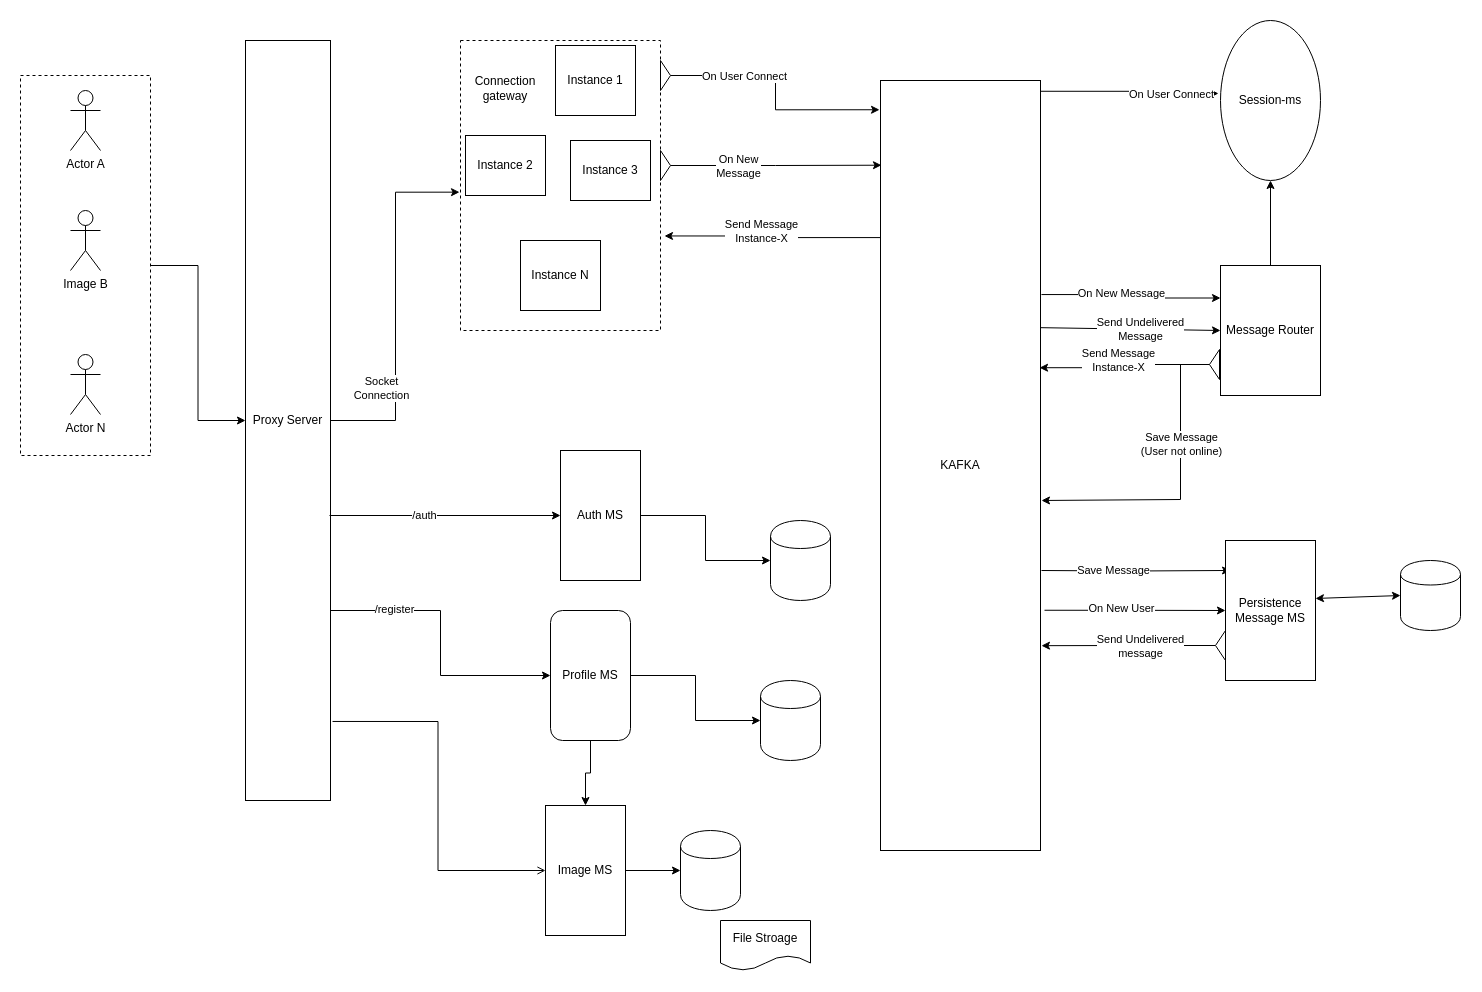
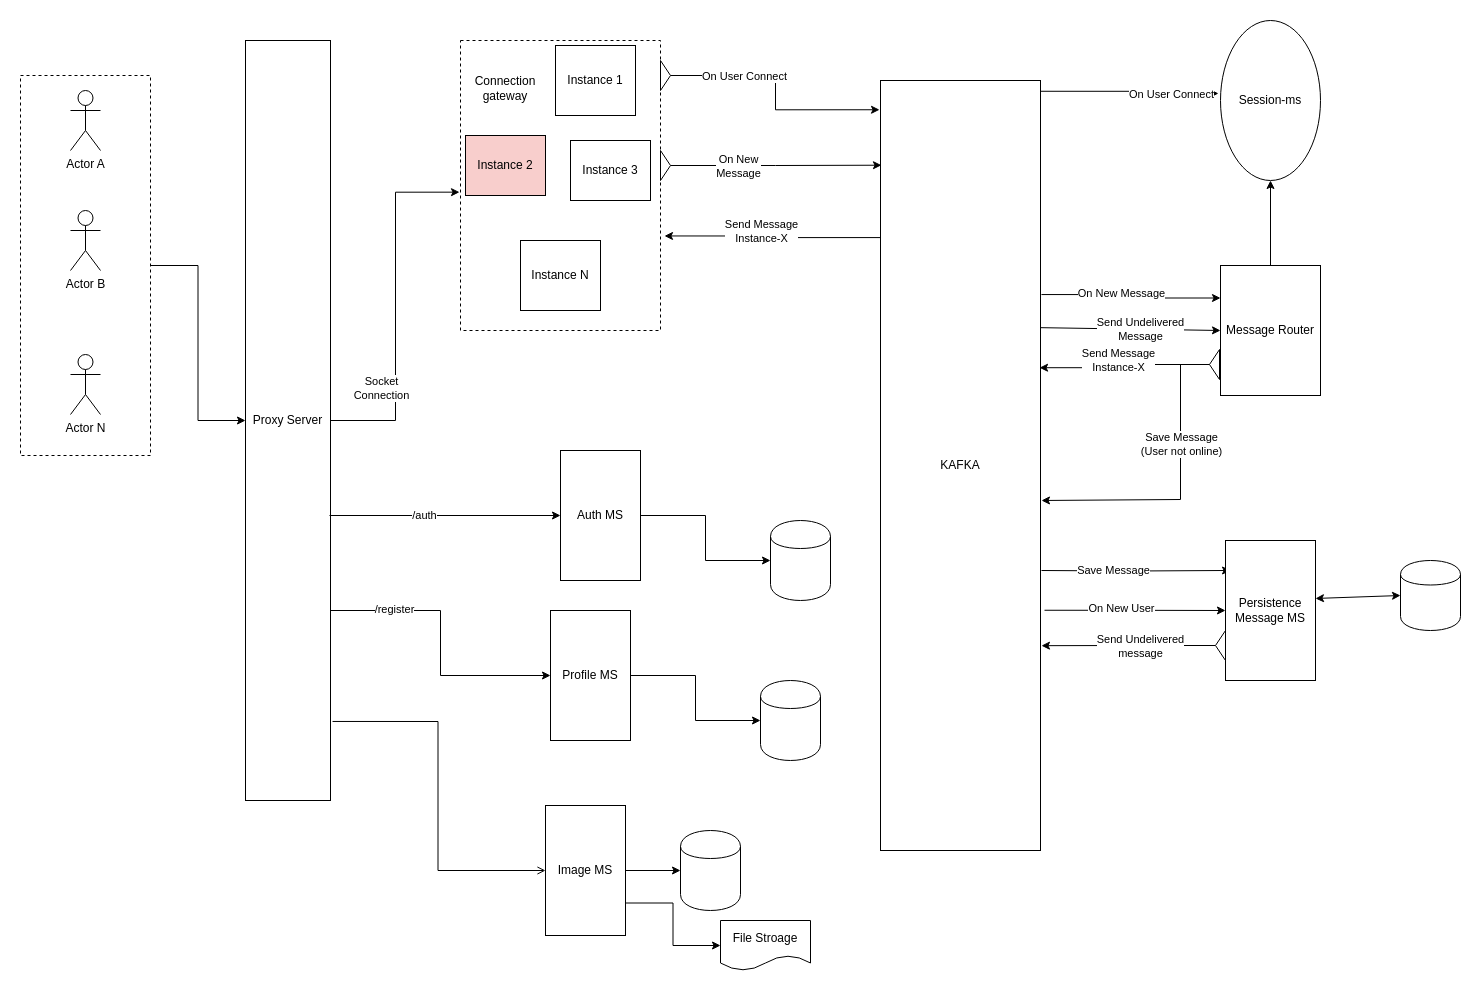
node "Instance 2": fillcolor #ffffff -> #f8cecc
node "Image B": label "Image B" -> "Actor B"
node "Profile MS": shape rounded rectangle -> rectangle
edge "Profile MS" -> "Image MS": removed
edge "Image MS" -> "File Stroage": added
